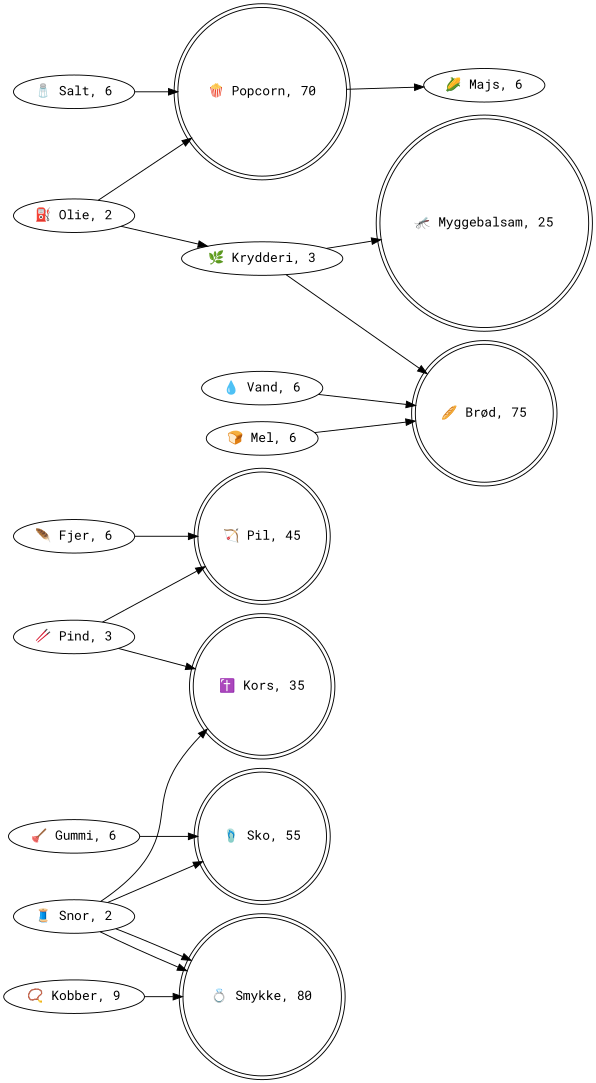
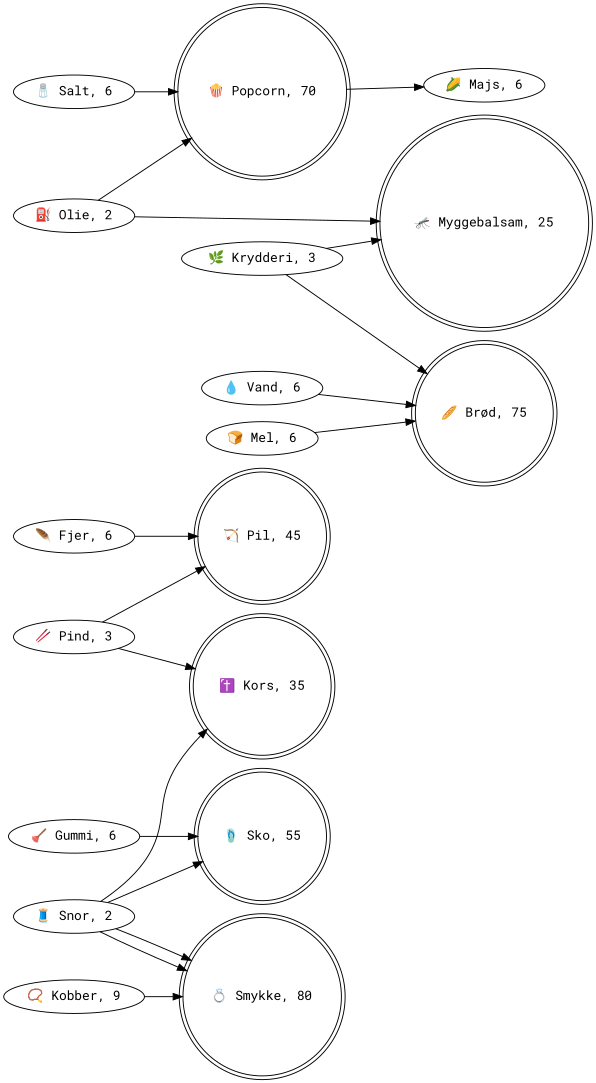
edge "⛽ Olie, 2" -> "🌿 Krydderi, 3": now "⛽ Olie, 2" -> "🦟 Myggebalsam, 25"
